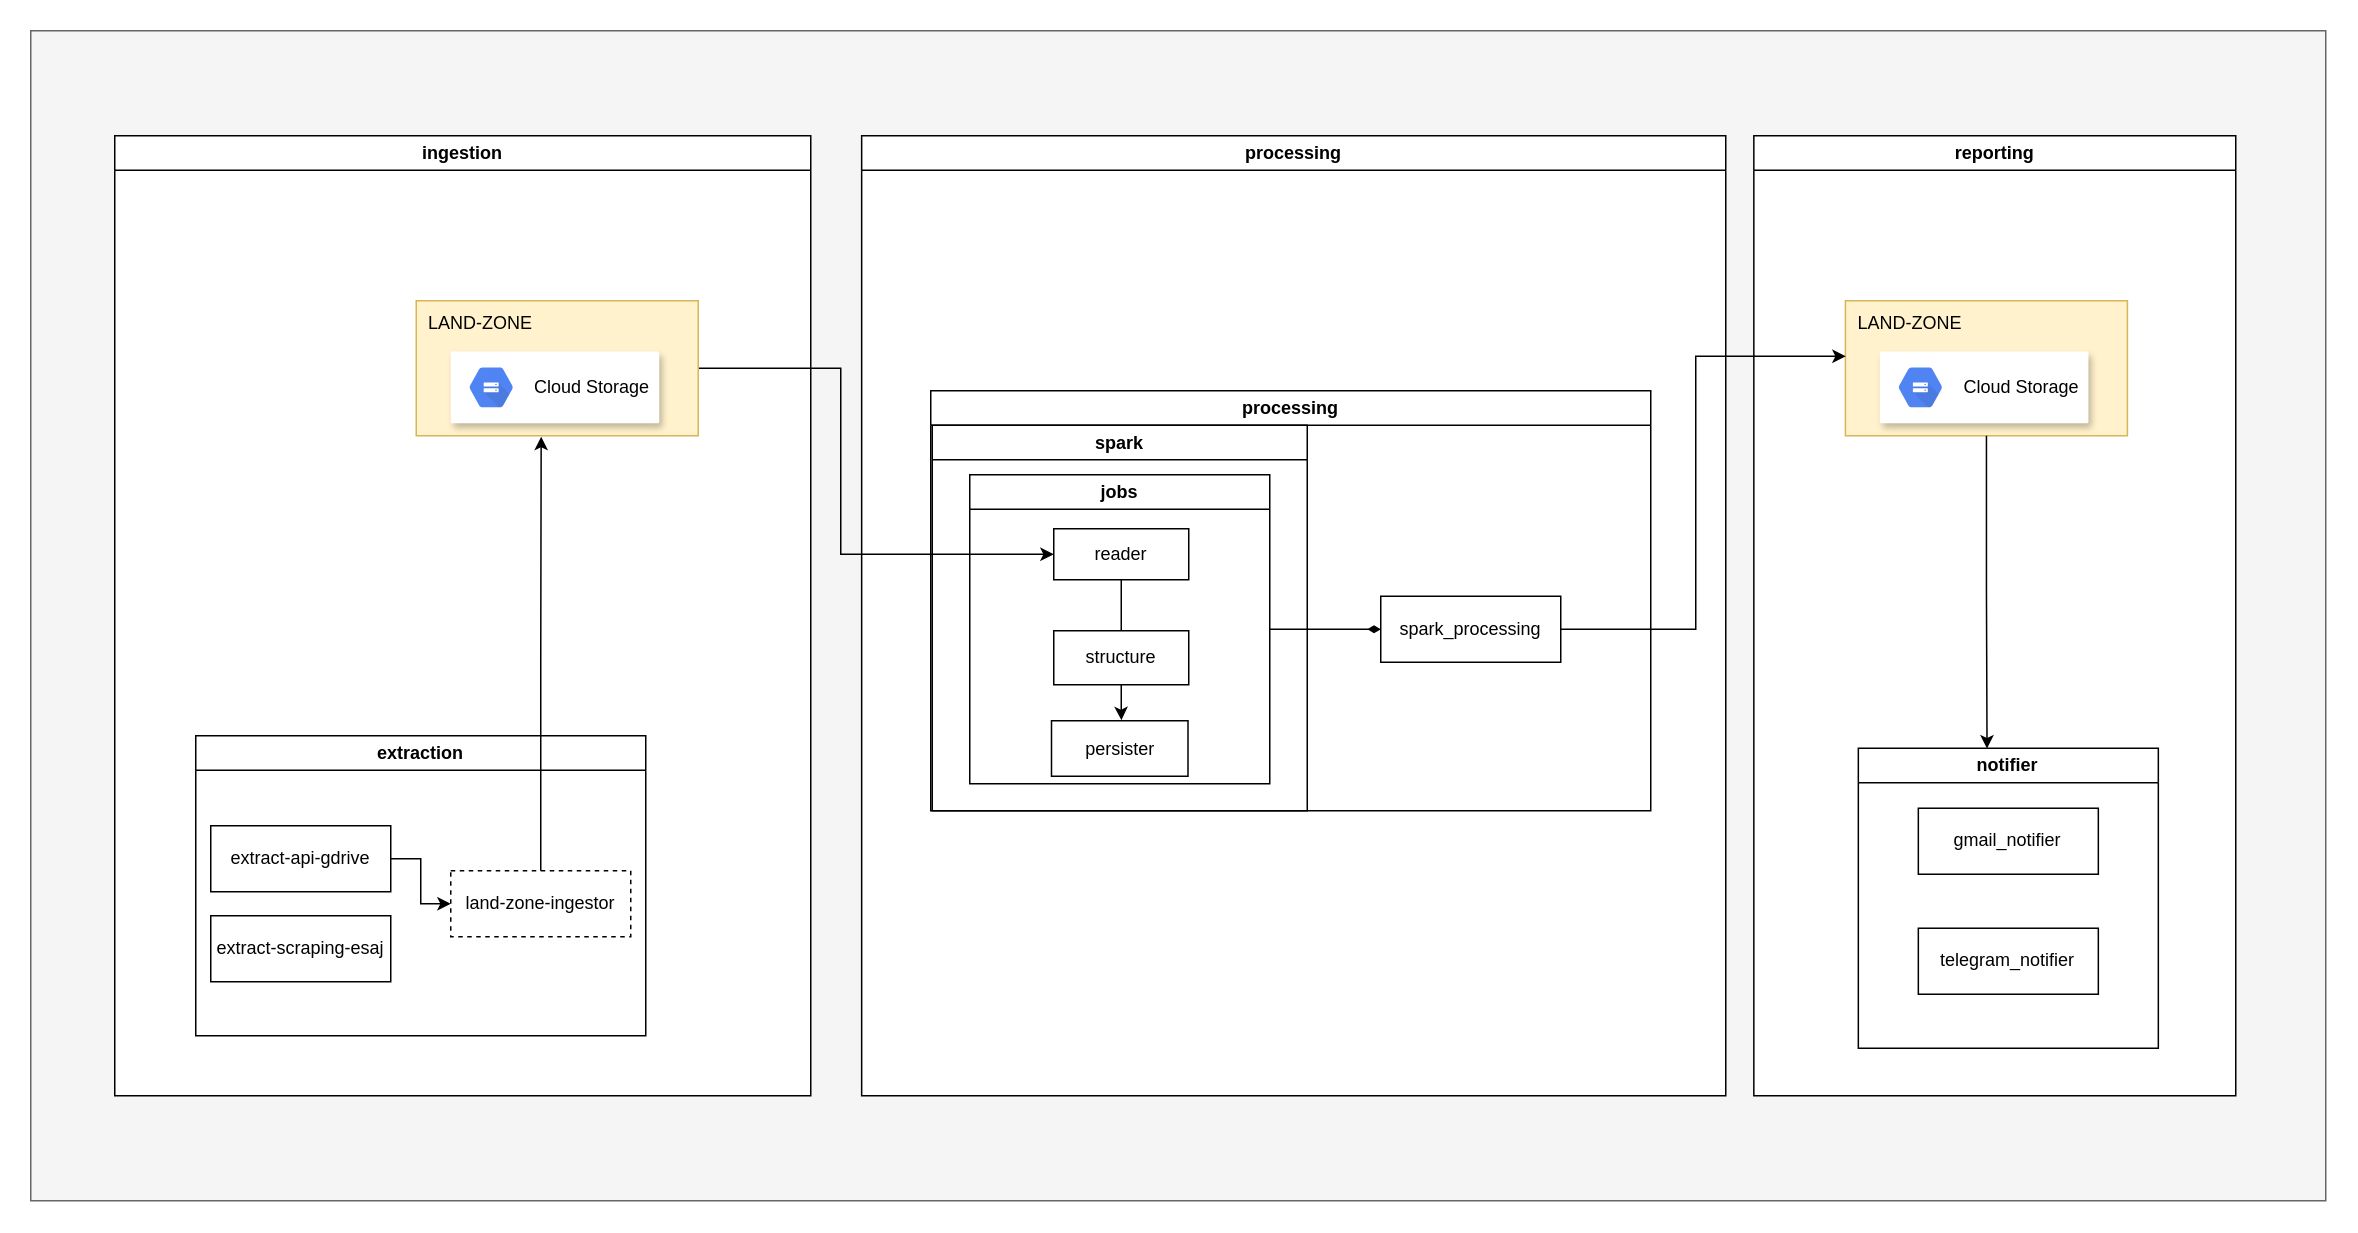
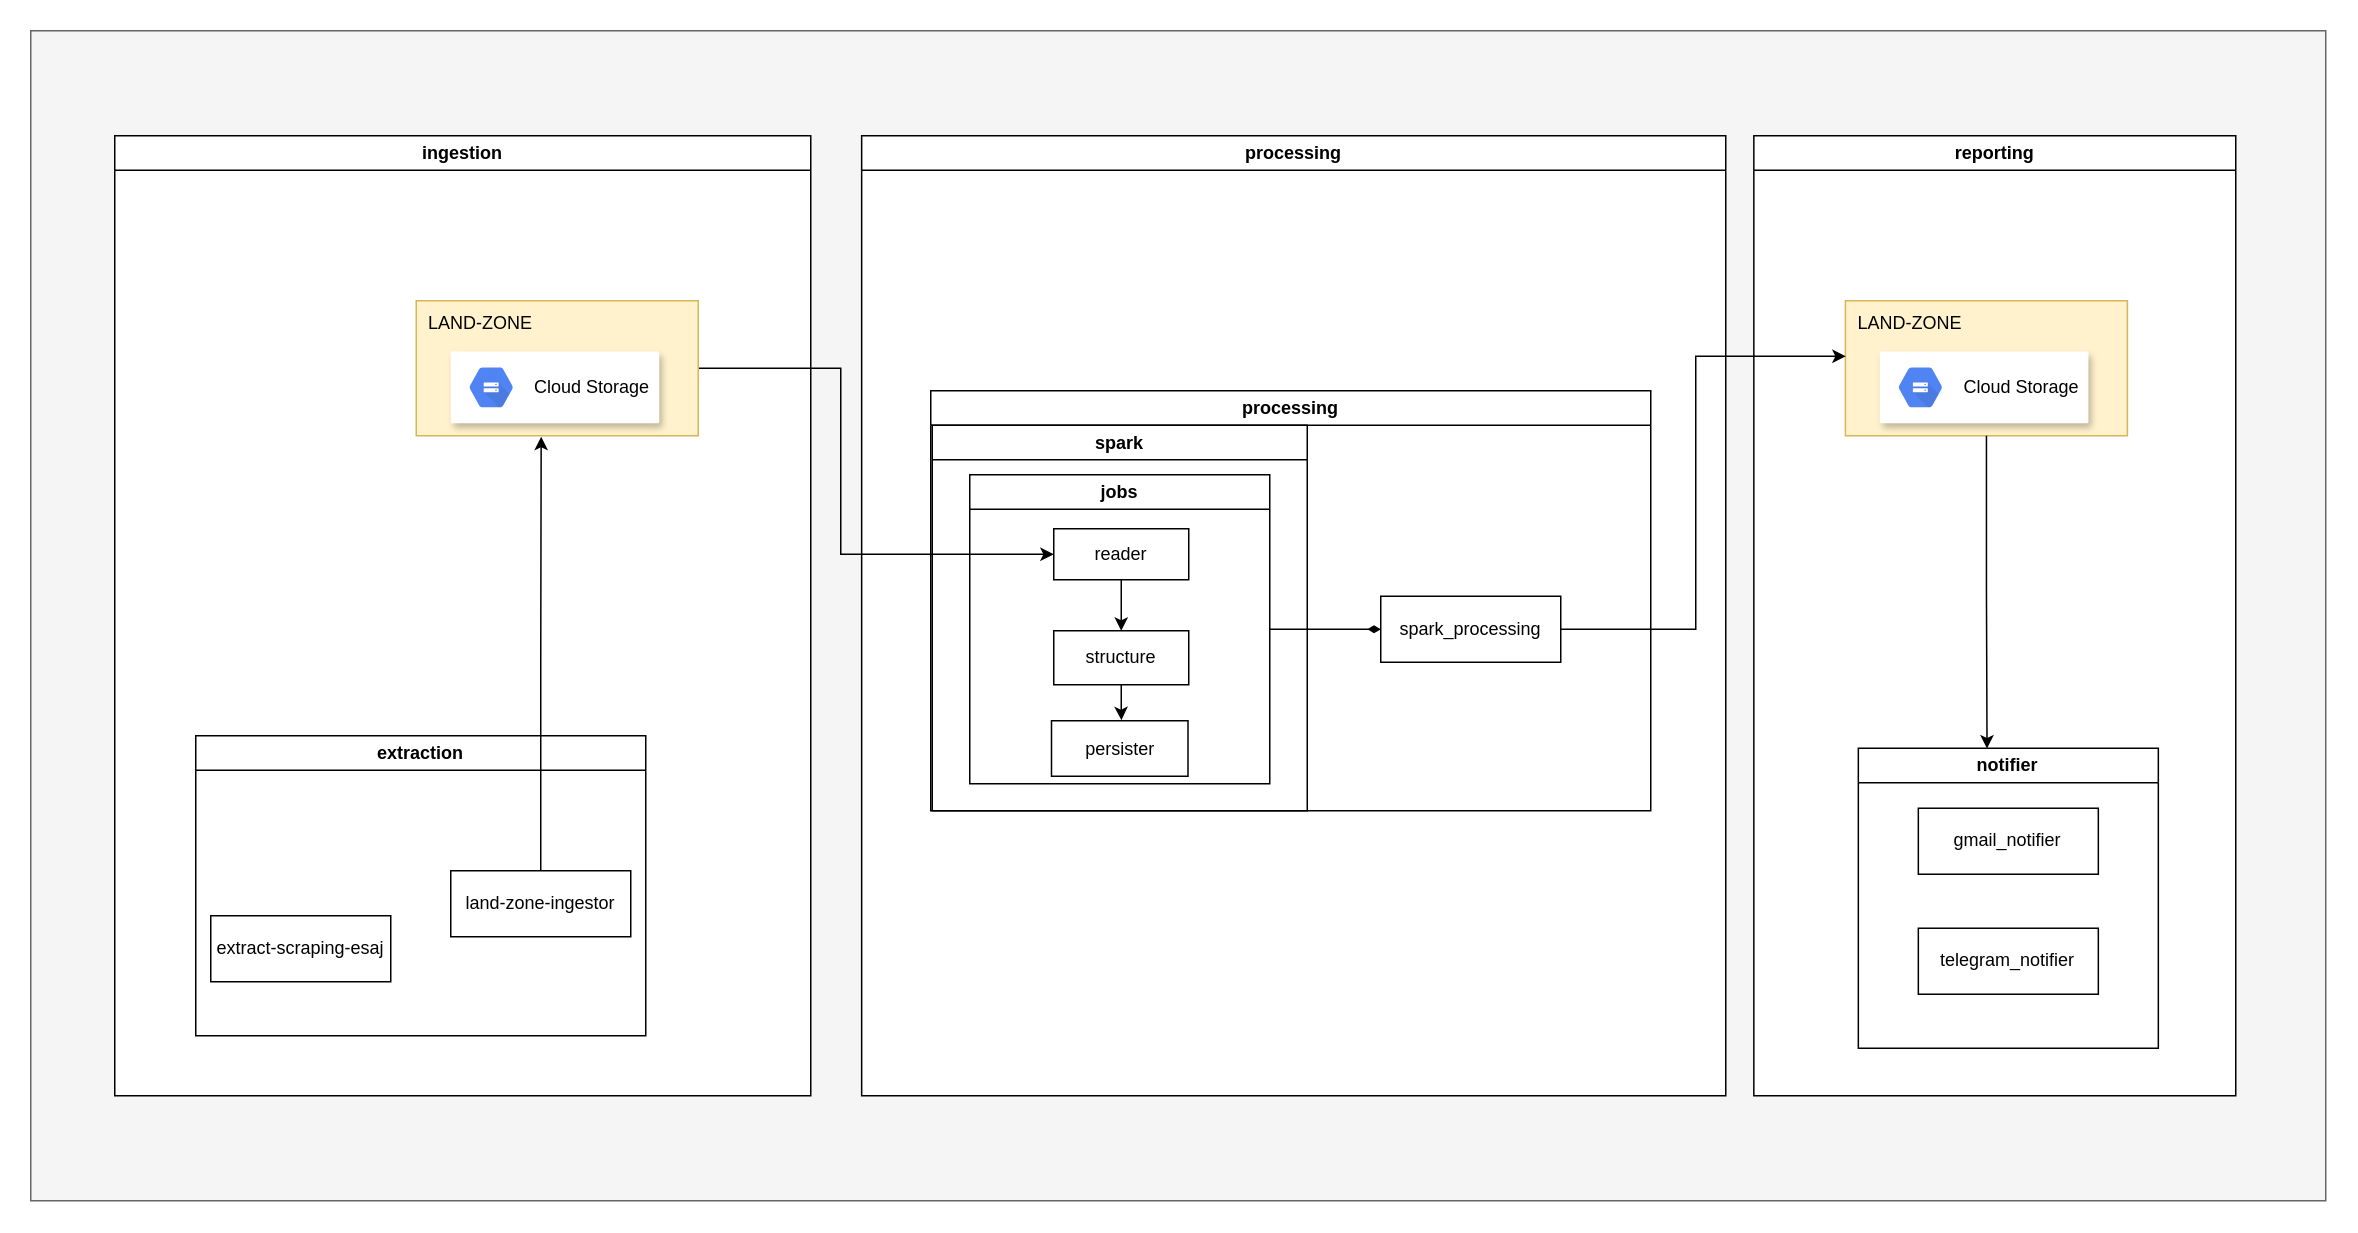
edge "reader" -- "structure": arrowhead none -> classic
node "extract-api-gdrive": removed
edge "extract-api-gdrive" -> "land-zone-ingestor": removed
node "land-zone-ingestor": style dashed -> solid
